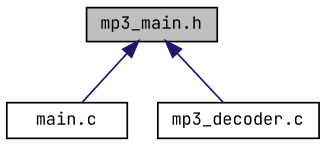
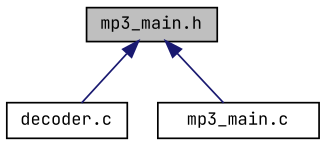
node "main.c": label "main.c" -> "decoder.c"
node "mp3_decoder.c": label "mp3_decoder.c" -> "mp3_main.c"
